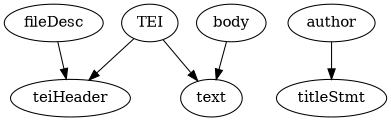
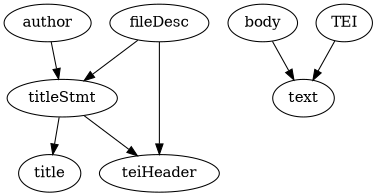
edge "TEI" -> "teiHeader": now "titleStmt" -> "teiHeader"
edge "fileDesc" -> "titleStmt": added
node "title": added
